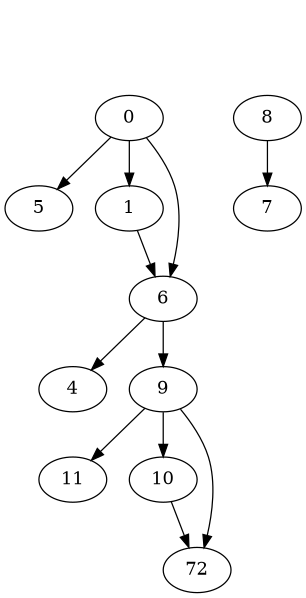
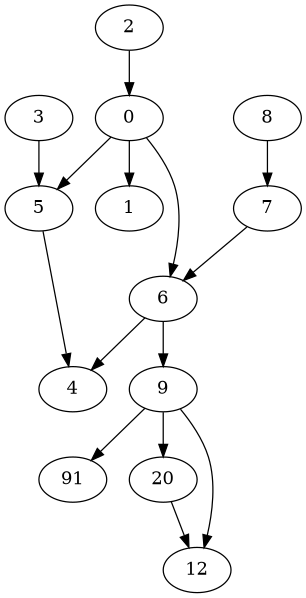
node "2": added
node "3": added
edge "1" -> "6": now "7" -> "6"
edge "5" -> "4": added
node "11": label "11" -> "91"
node "10": label "10" -> "20"
node "72": label "72" -> "12"
